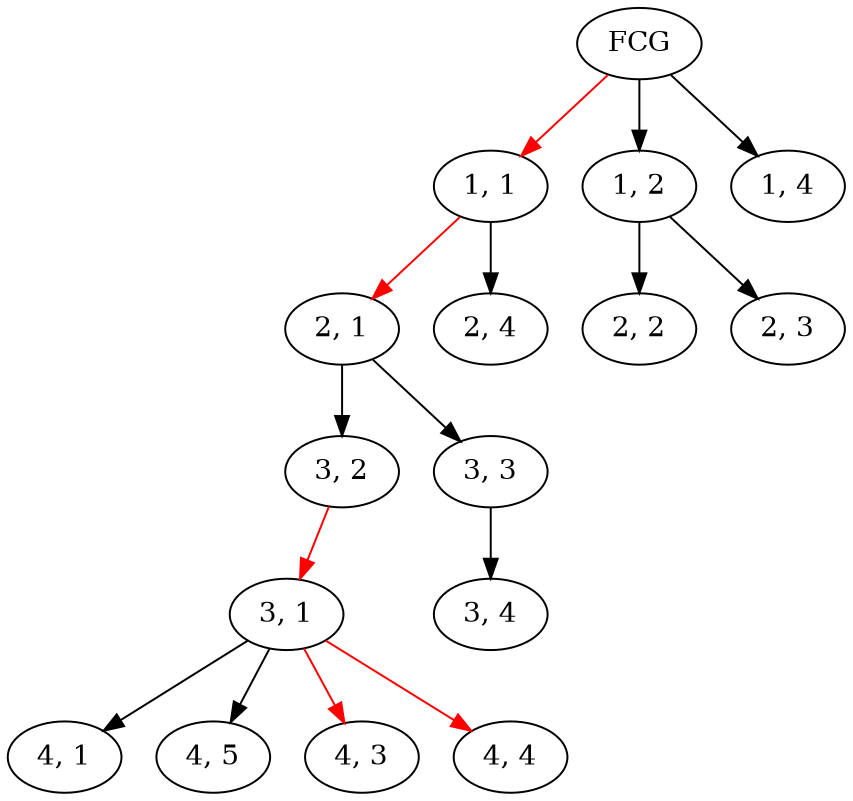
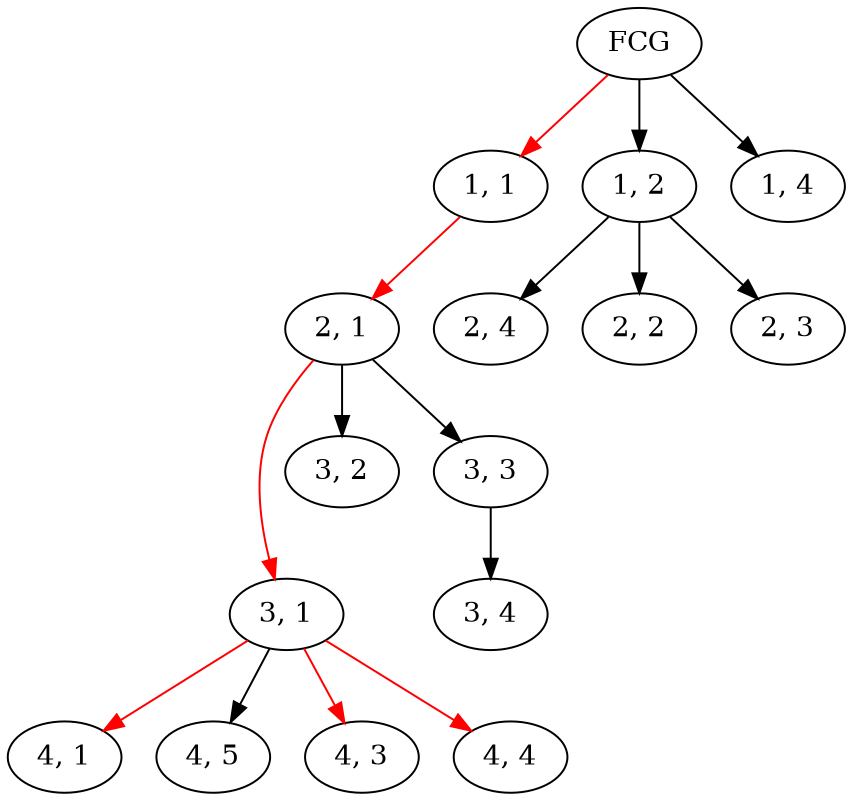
edge "1, 1" -> "2, 4": now "1, 2" -> "2, 4"
edge "3, 2" -> "3, 1": now "2, 1" -> "3, 1"
edge "3, 1" -> "4, 1": color black -> red
